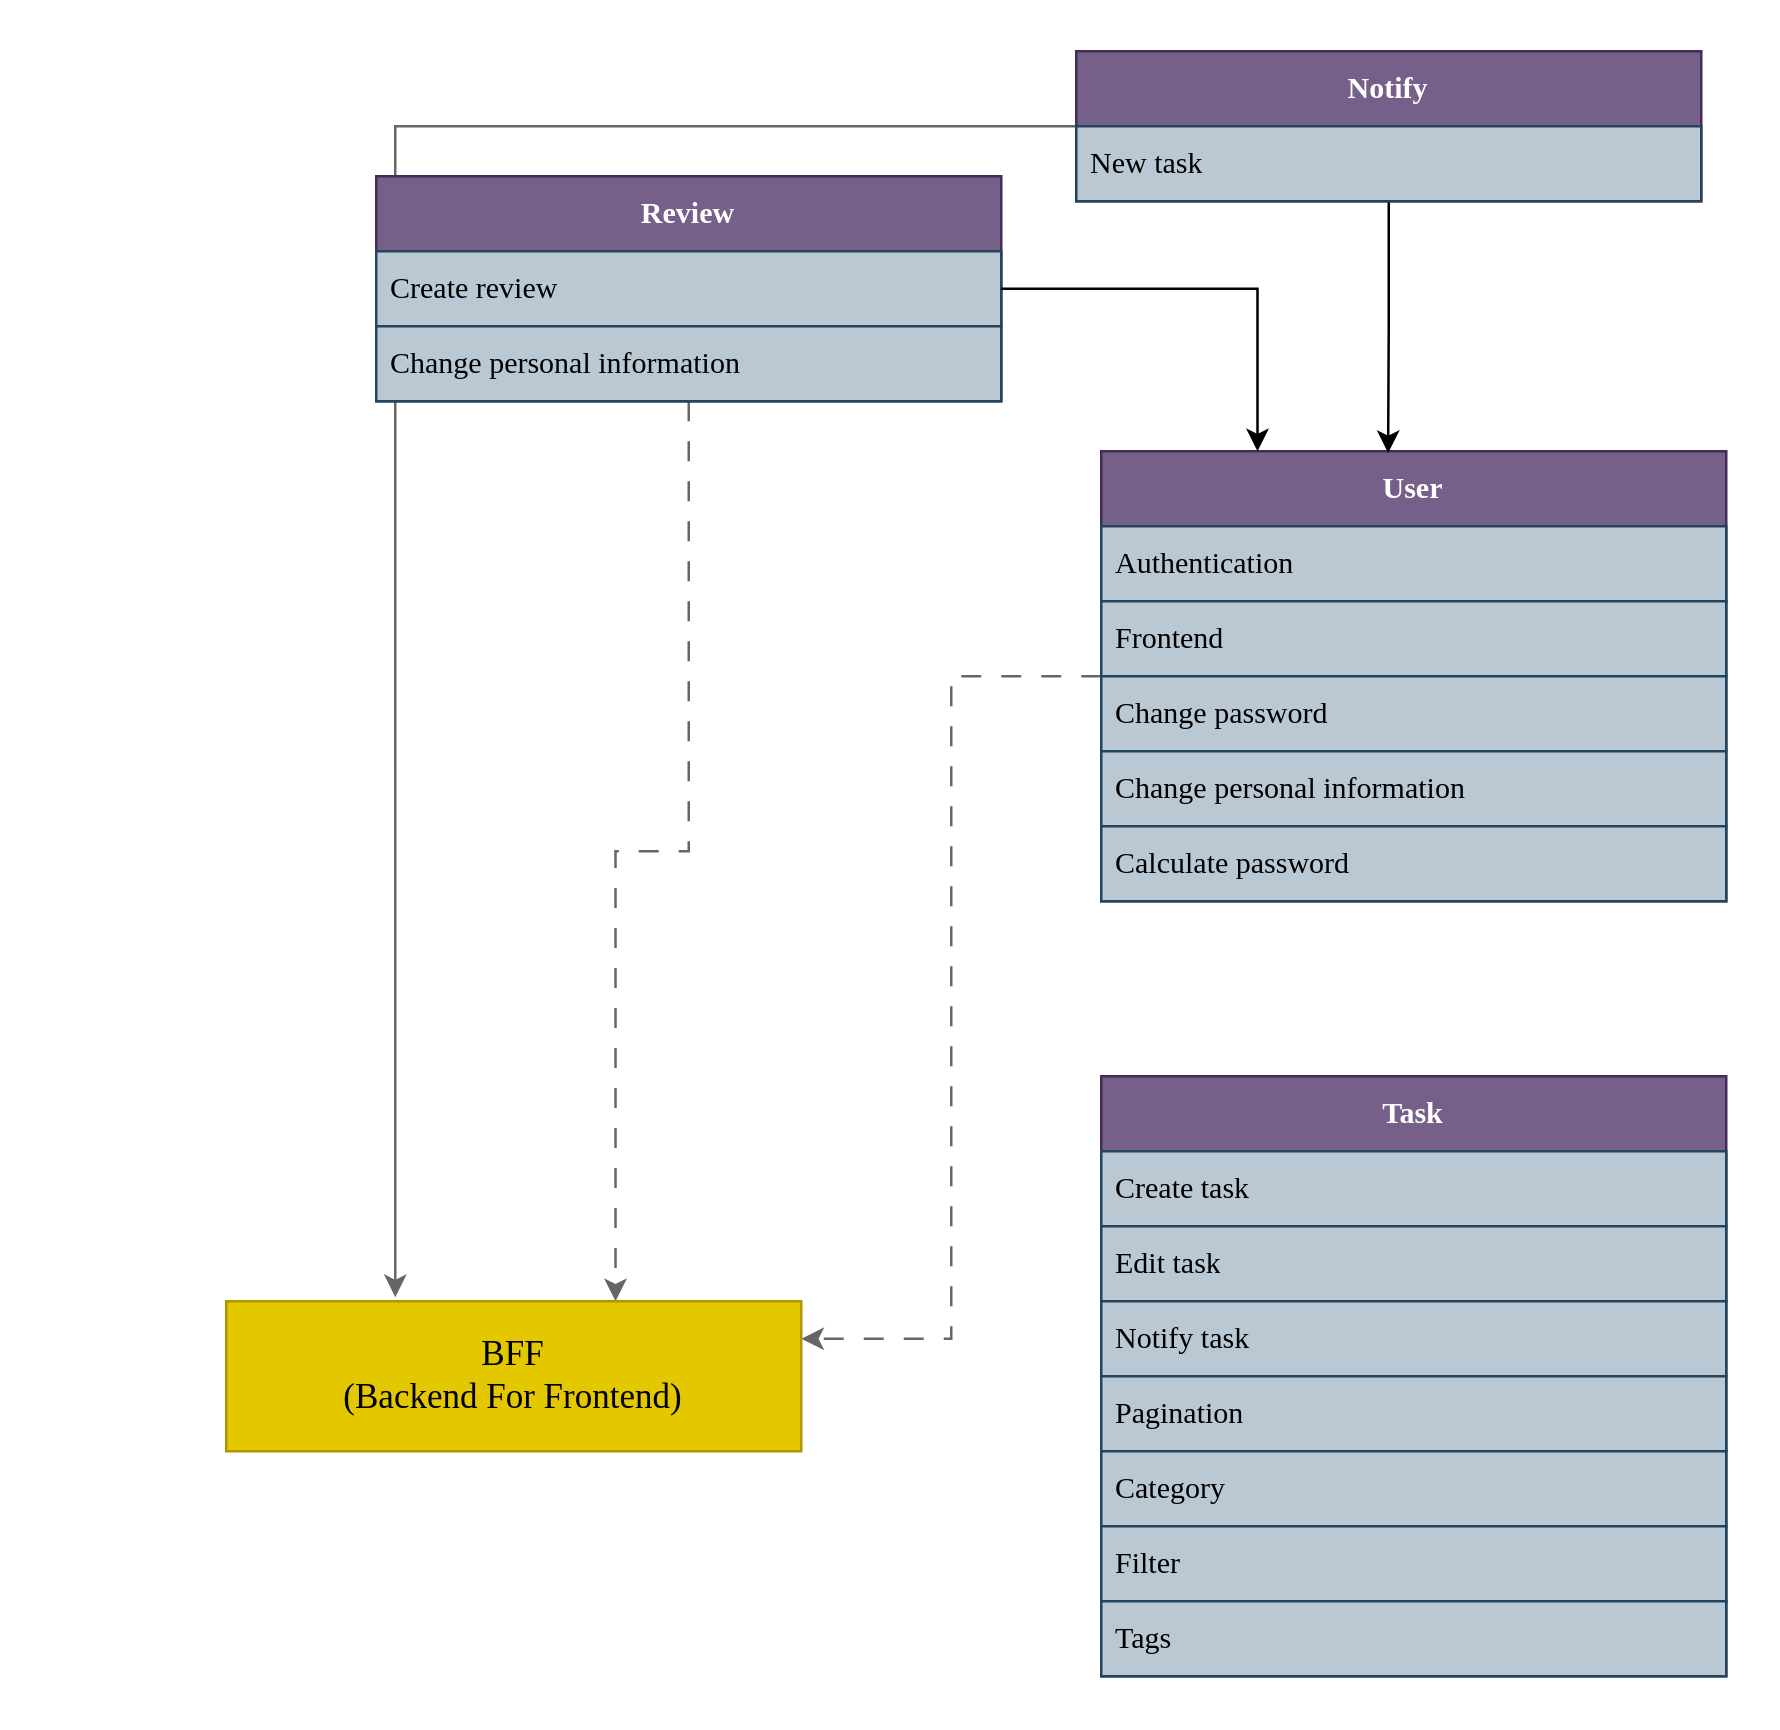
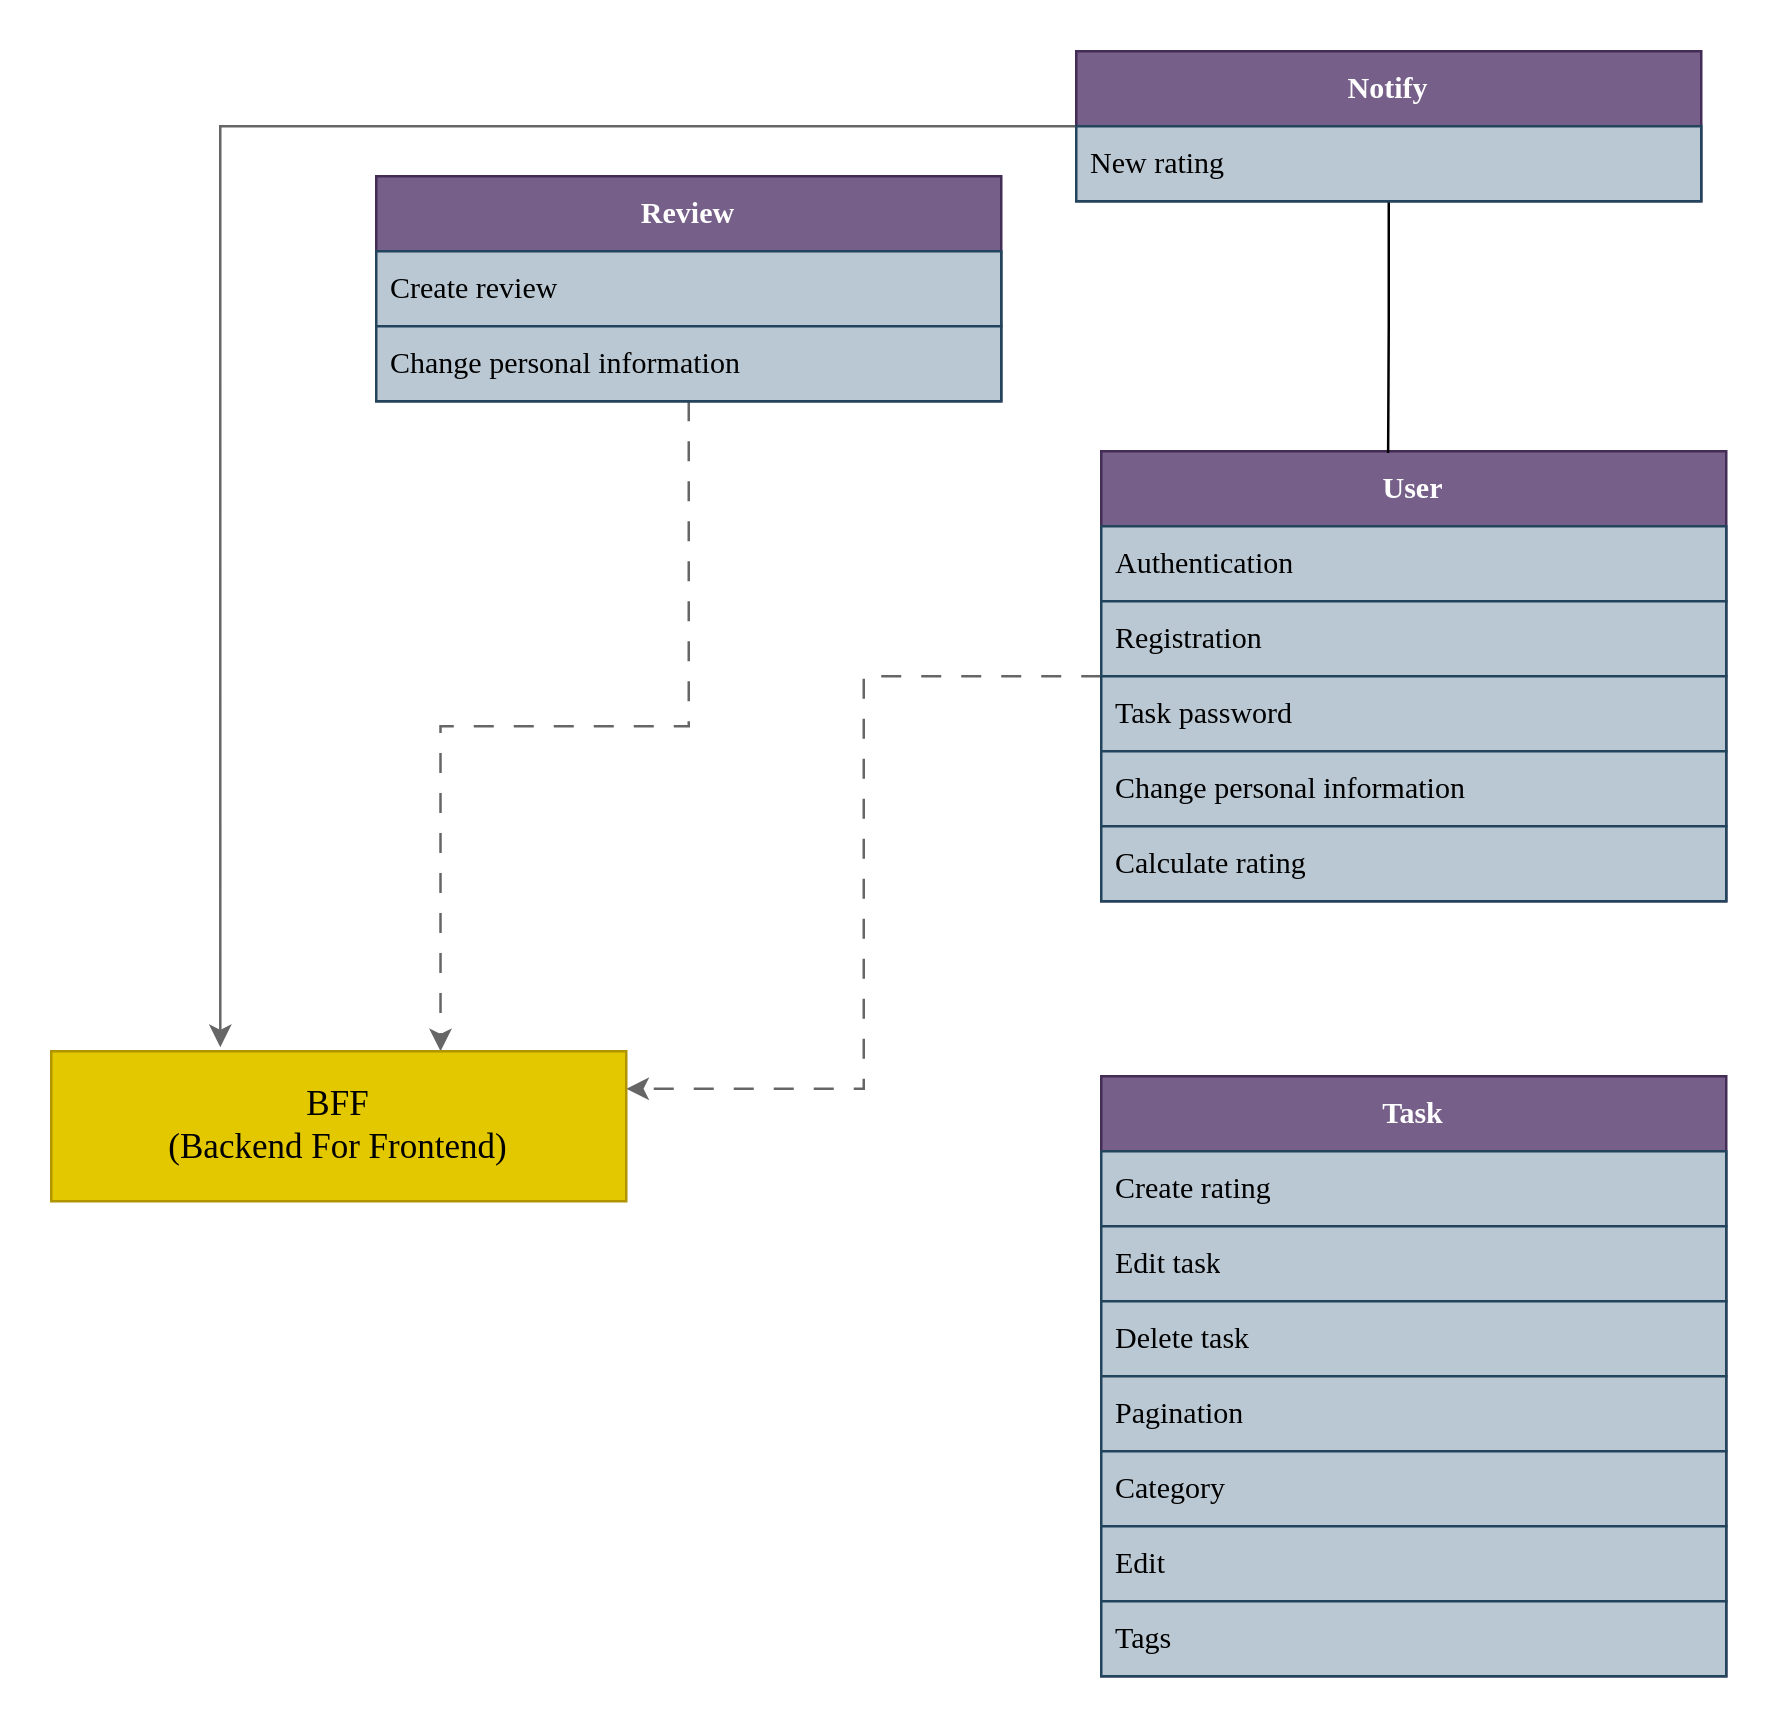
node "New task": label "New task" -> "New rating"
edge "Create review" -> "User": removed
edge "Notify" -> "User": arrowhead classic -> none
node "Frontend": label "Frontend" -> "Registration"
node "Change password": label "Change password" -> "Task password"
node "Calculate password": label "Calculate password" -> "Calculate rating"
node "Create task": label "Create task" -> "Create rating"
node "Notify task": label "Notify task" -> "Delete task"
node "BFF(Backend For Frontend)": moved (514, 1376) -> (339, 1126)
node "Filter": label "Filter" -> "Edit"
